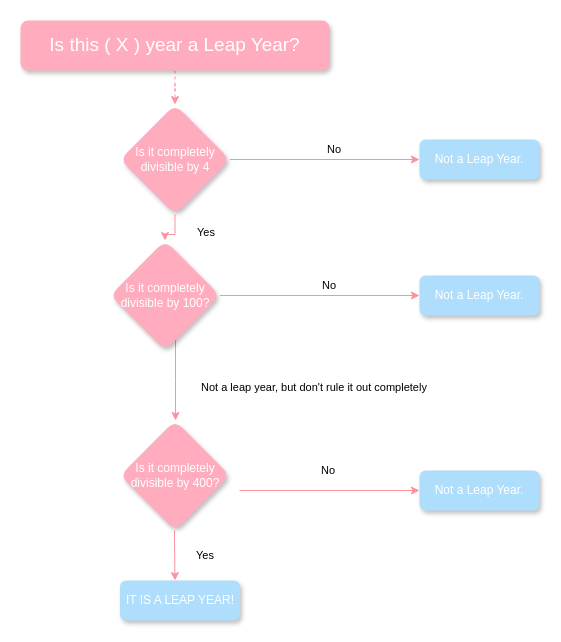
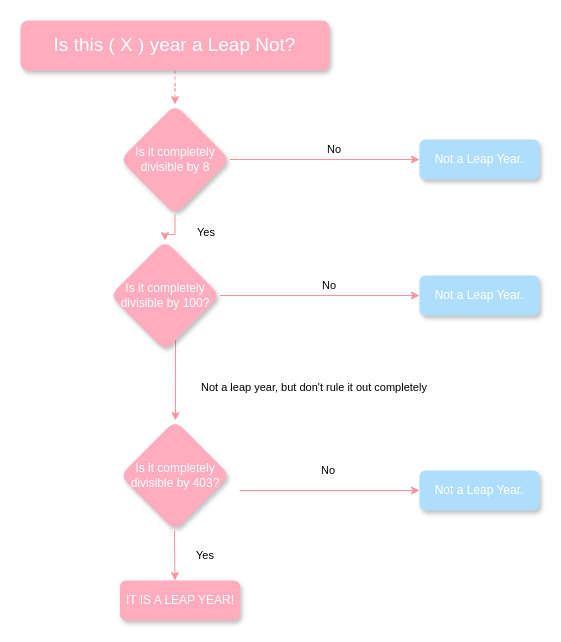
node "Is this ( X ) year a Leap Year?": label "Is this ( X ) year a Leap Year?" -> "Is this ( X ) year a Leap Not?"
node "Is it completely divisible by 4": label "Is it completely divisible by 4" -> "Is it completely divisible by 8"
node "Is it completely divisible by 400?": label "Is it completely divisible by 400?" -> "Is it completely divisible by 403?"
node "IT IS A LEAP YEAR!": fillcolor #aedefc -> #ffadbe
